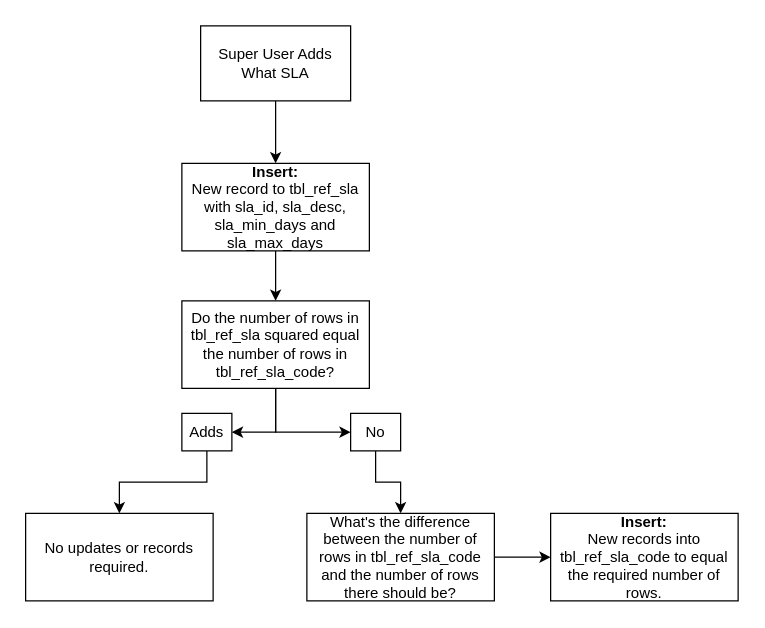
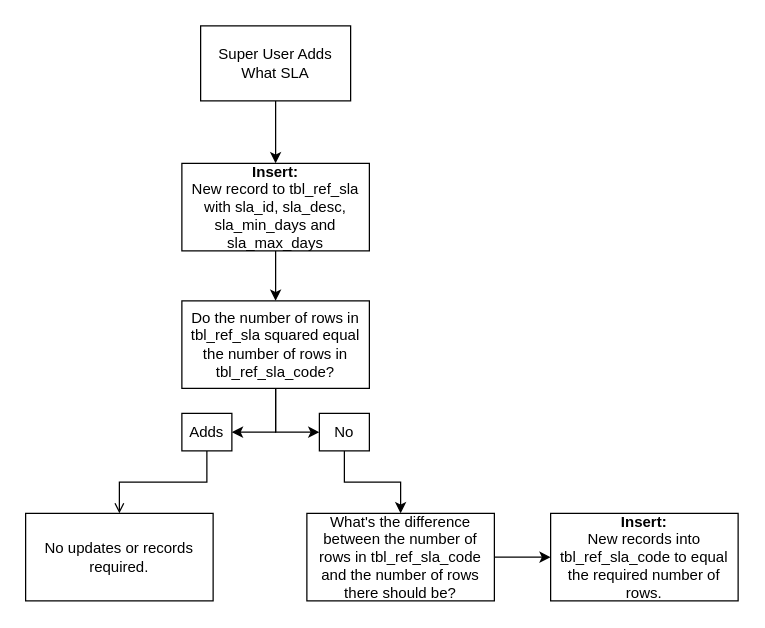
node "No": moved (376, 432) -> (344, 432)
edge "Adds" -> "No updates or records required.": arrowhead classic -> open
